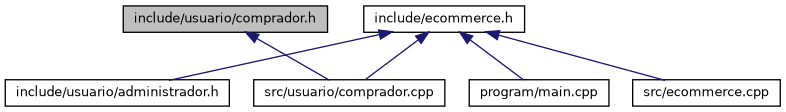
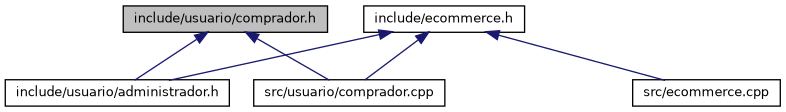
edge "include/usuario/administrador.h" -> "include/usuario/comprador.h": added
node "program/main.cpp": removed
